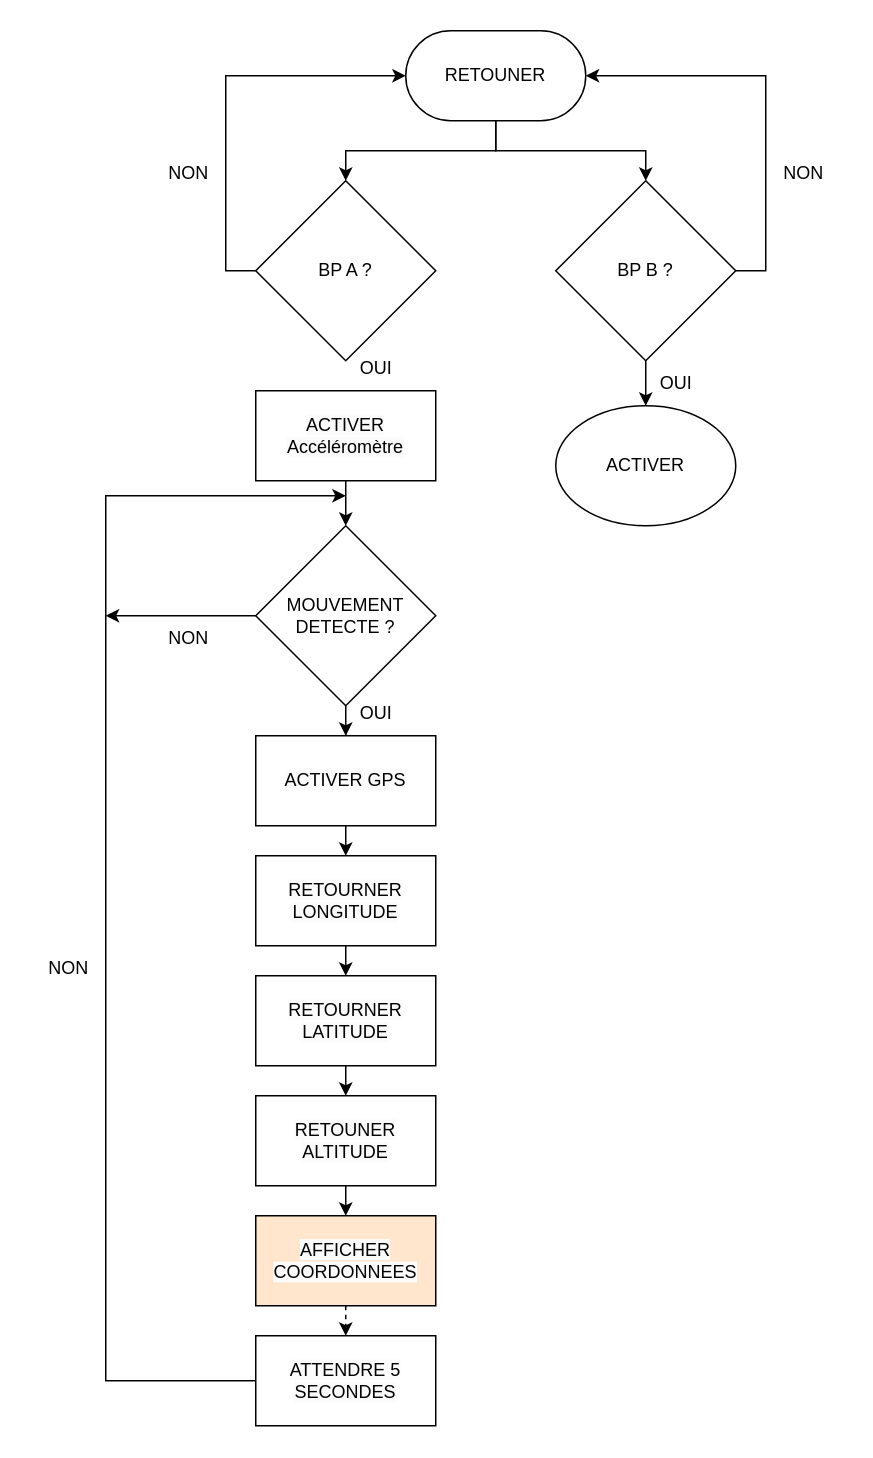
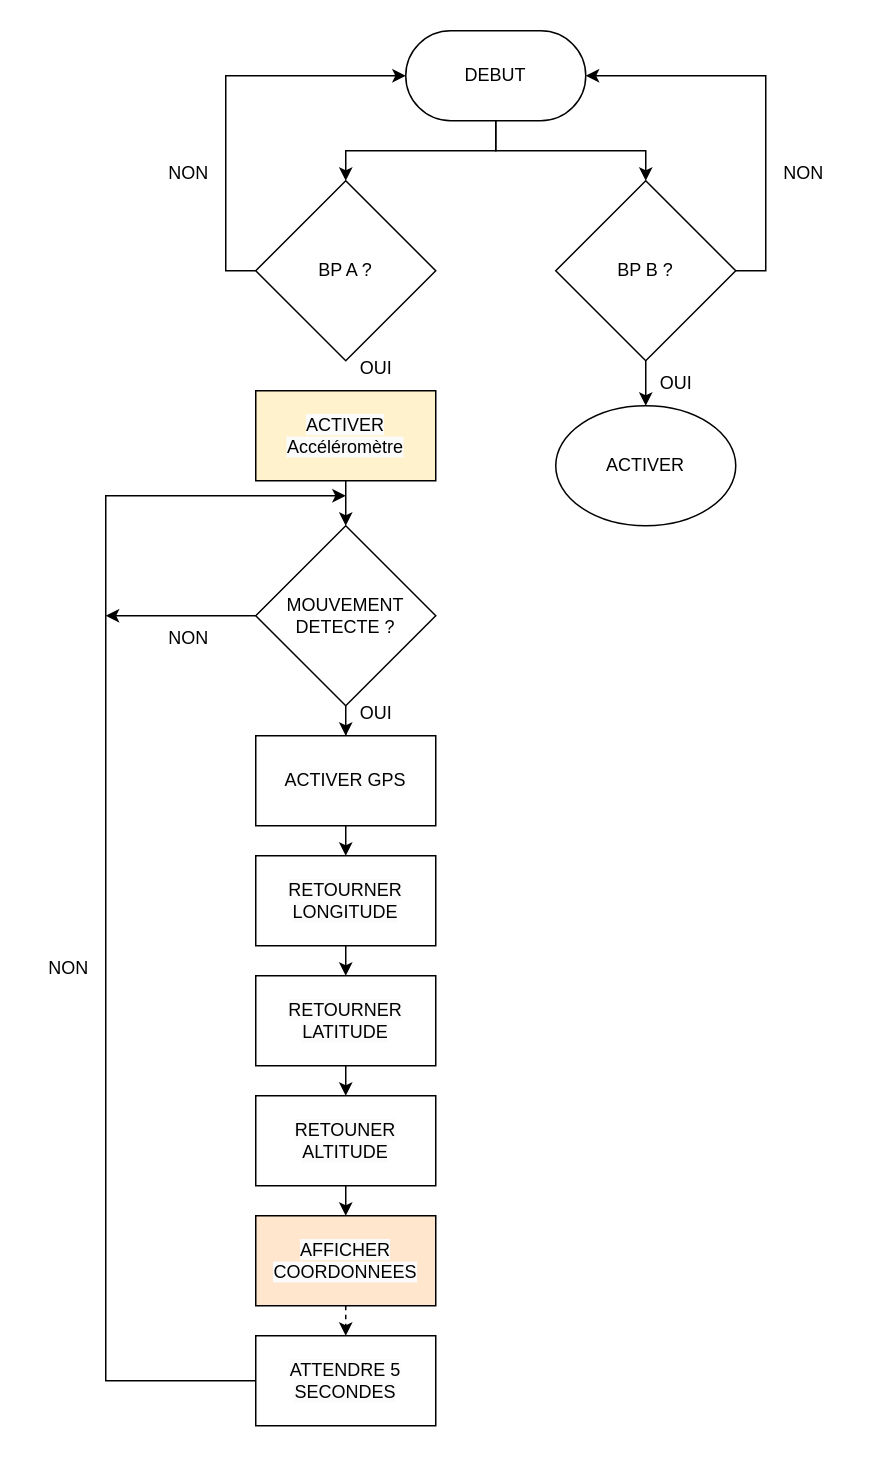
node "RETOUNER": label "RETOUNER" -> "DEBUT"
node "ACTIVER Accéléromètre": fillcolor #ffffff -> #fff2cc
